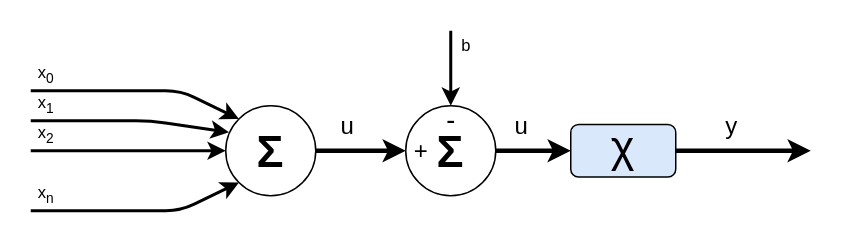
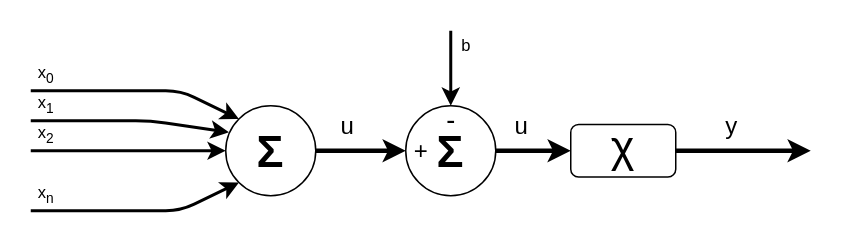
node "χ": fillcolor #dae8fc -> #ffffff
